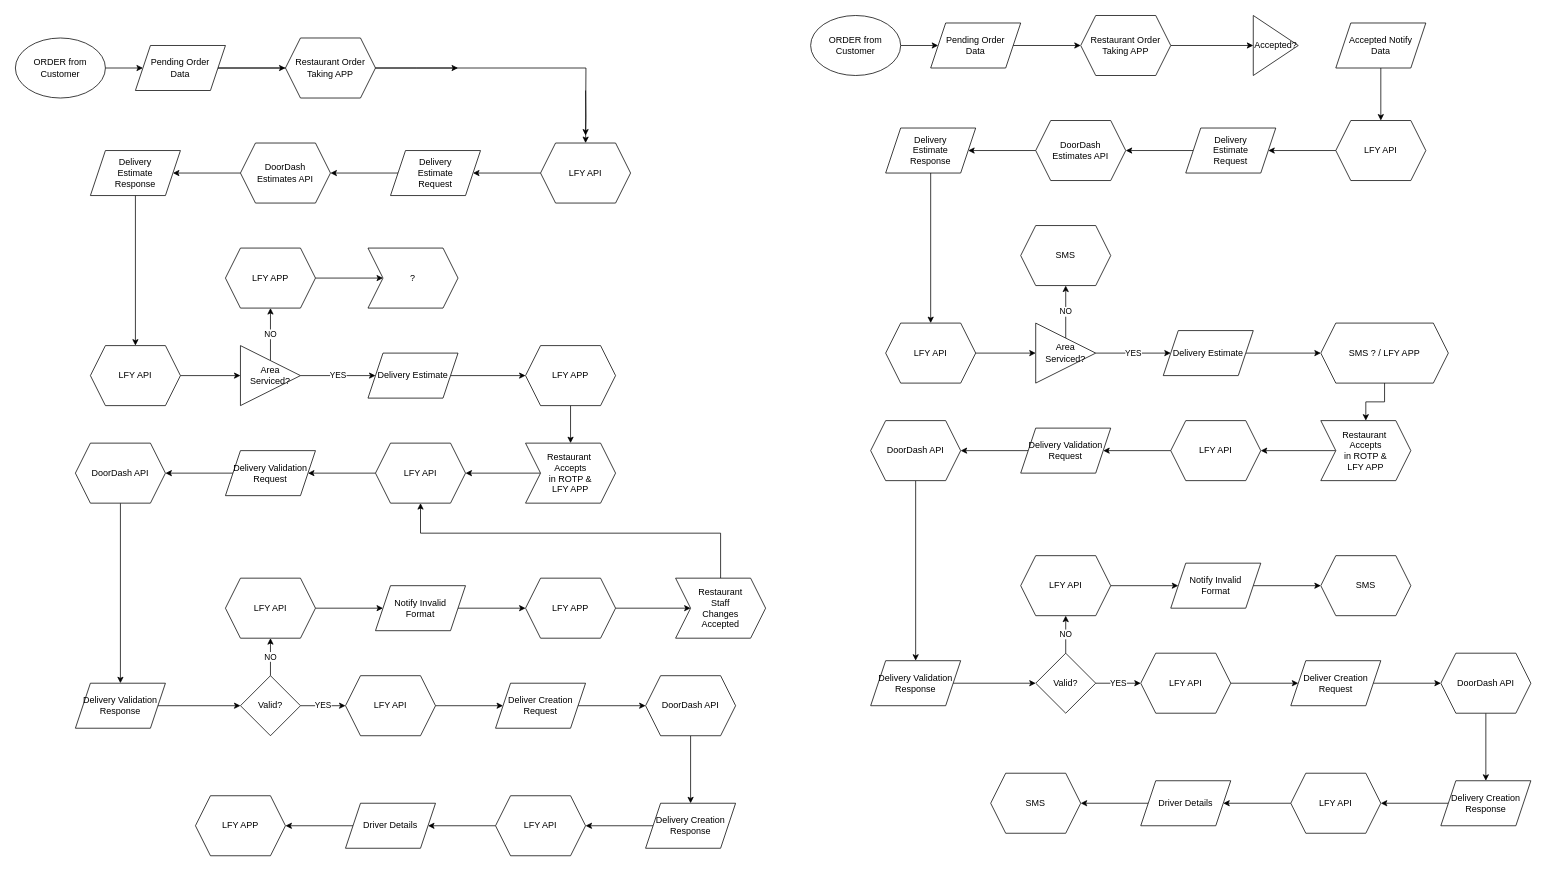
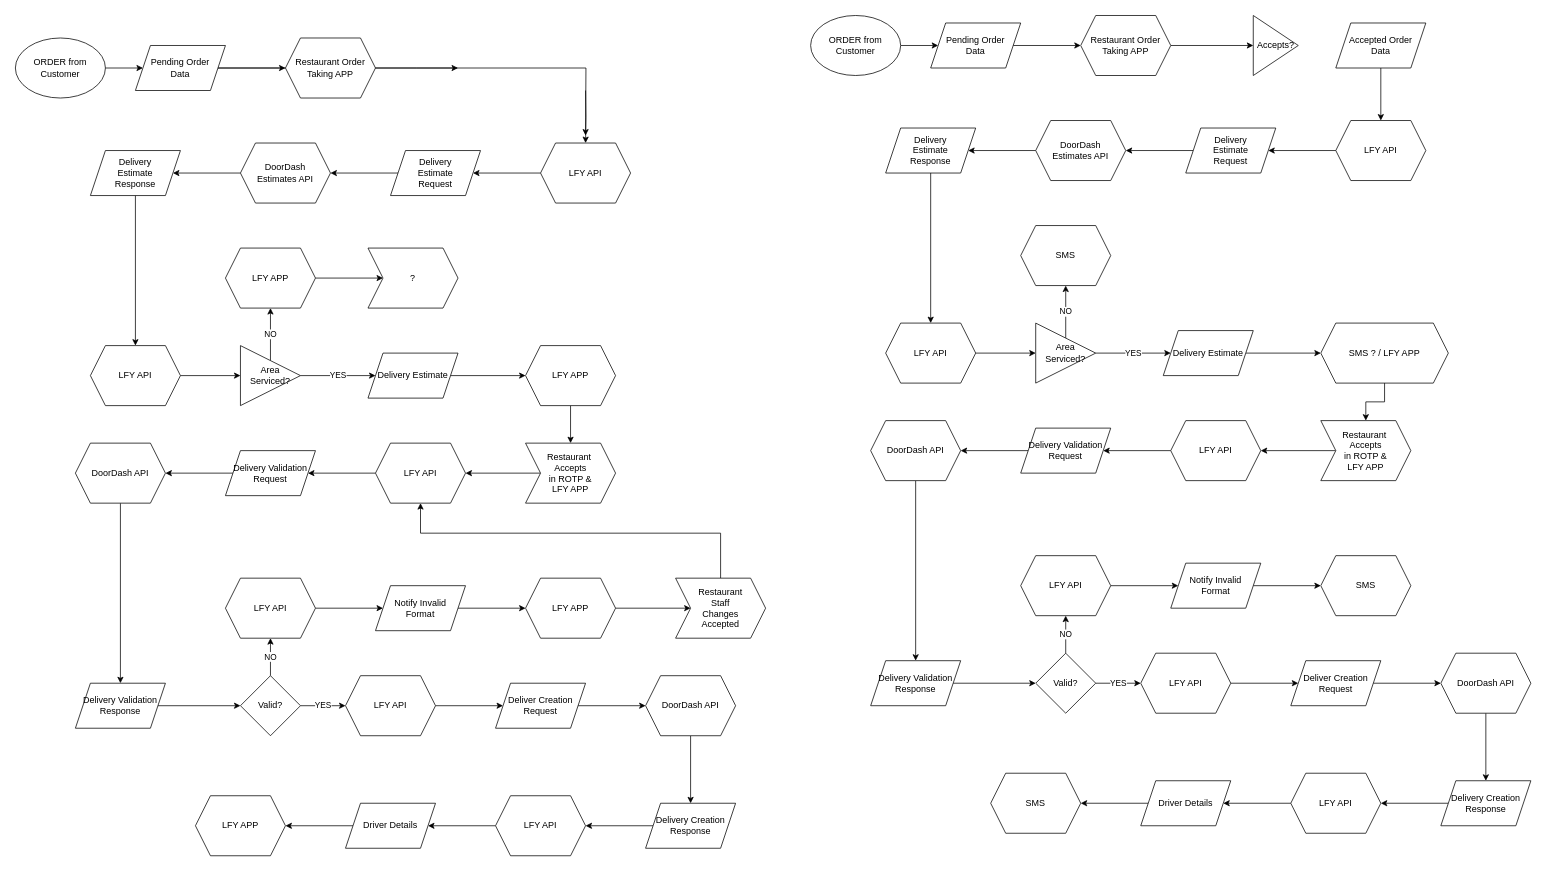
node "Accepted?": label "Accepted?" -> "Accepts?"
node "Accepted Notify Data": label "Accepted Notify Data" -> "Accepted Order Data"
